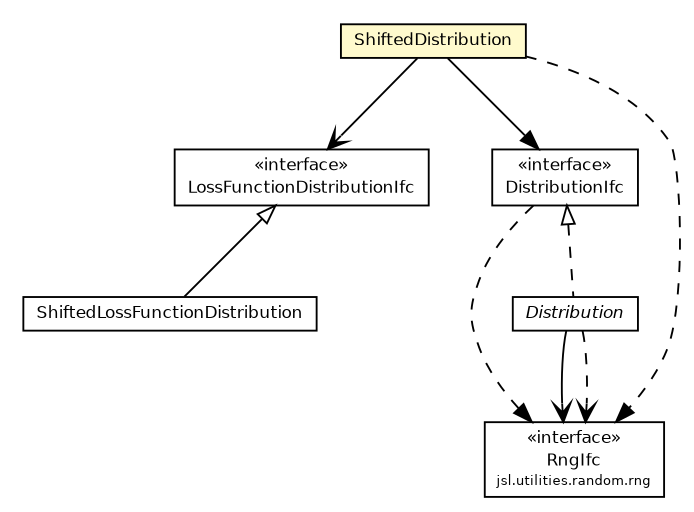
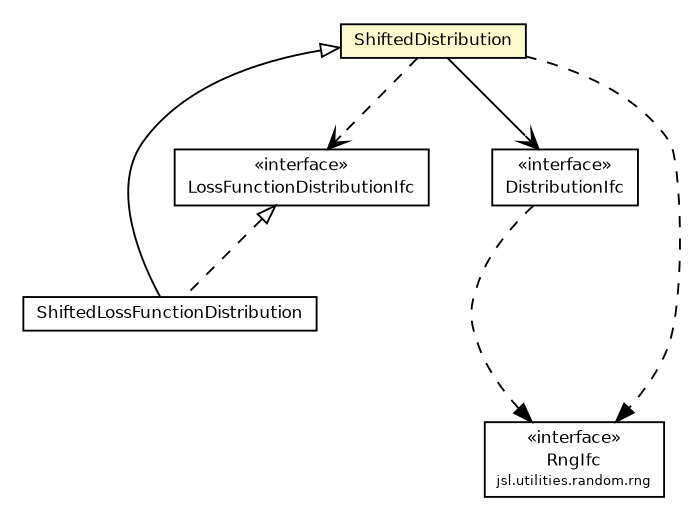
edge "ShiftedDistribution" -> "LossFunctionDistributionIfc": style solid -> dashed
edge "ShiftedDistribution" -> "DistributionIfc": arrowhead normal -> open
edge "ShiftedLossFunctionDistribution" -> "ShiftedDistribution": added
edge "ShiftedLossFunctionDistribution" -> "LossFunctionDistributionIfc": style solid -> dashed
node "Distribution": removed
